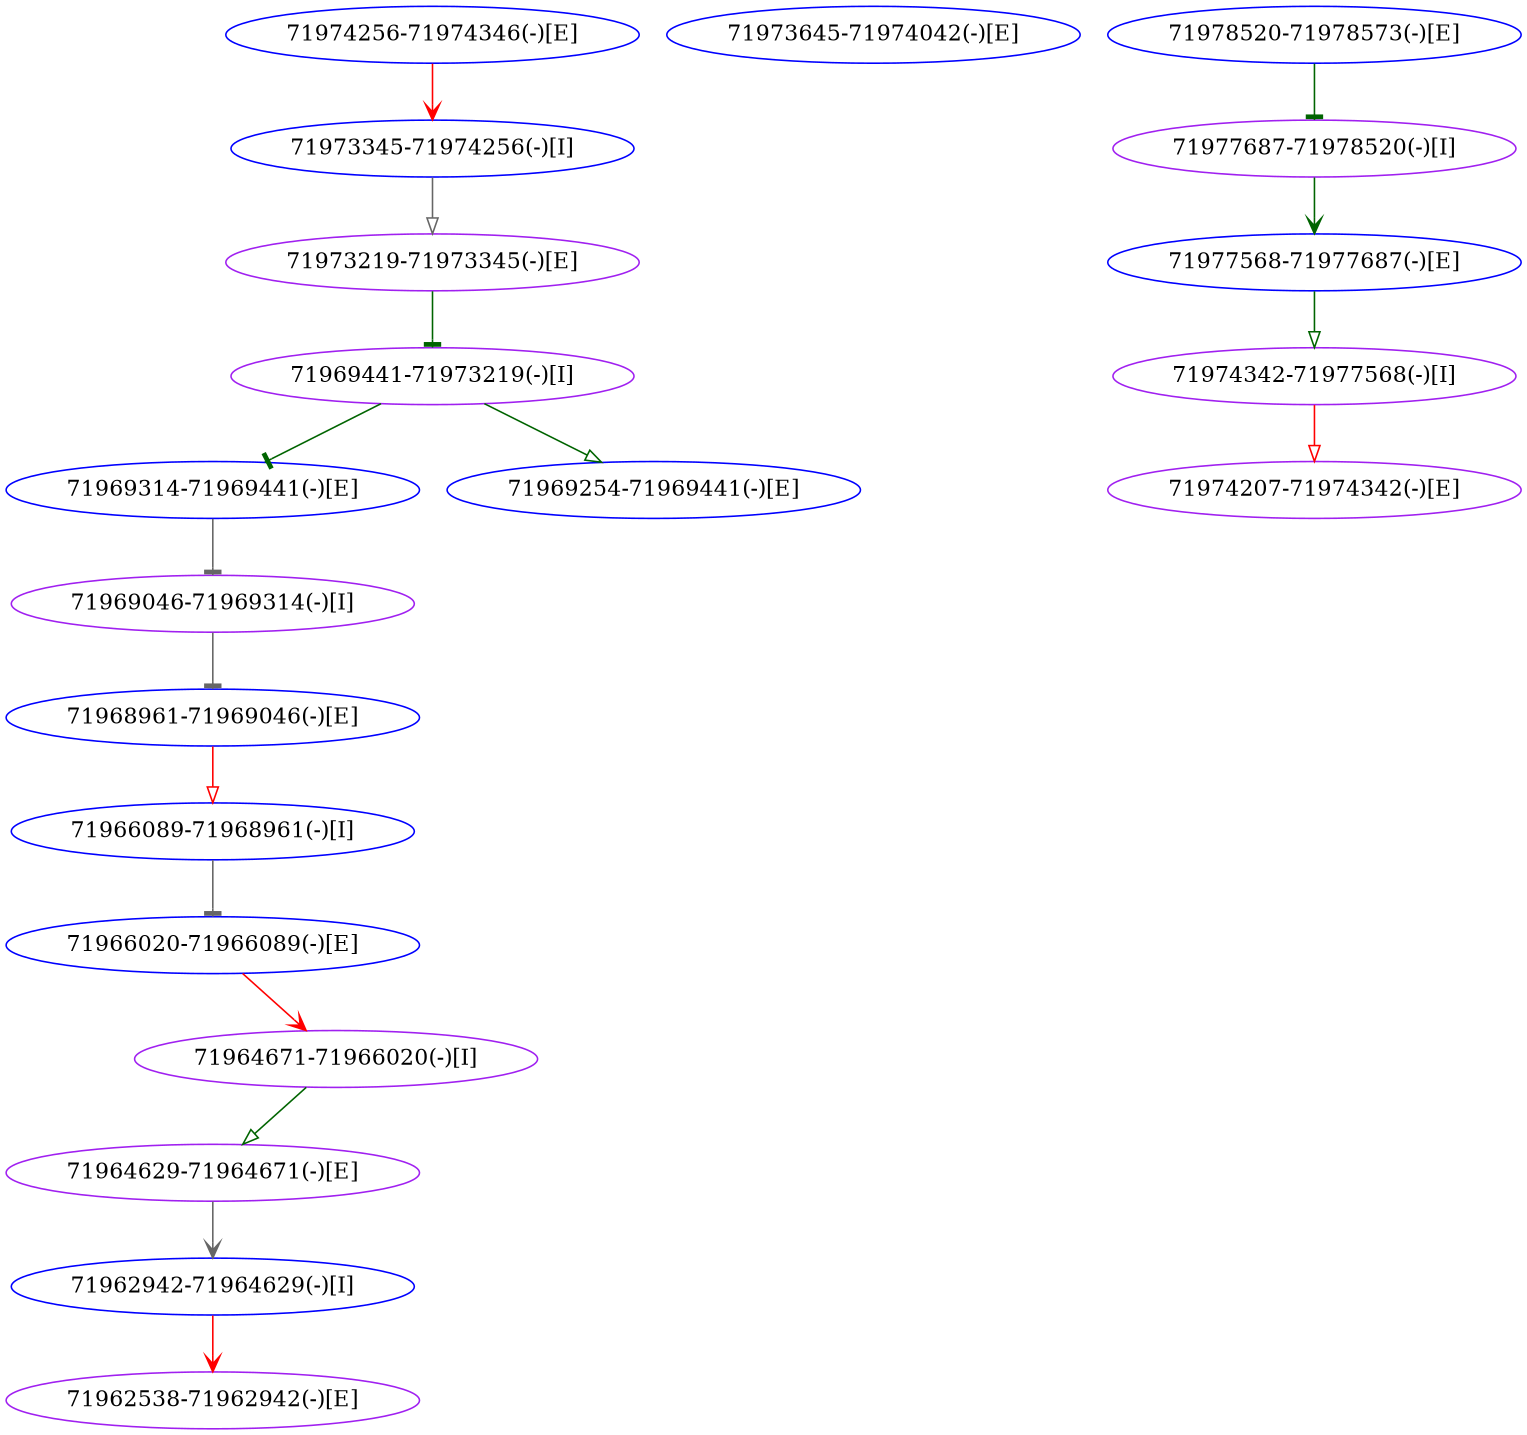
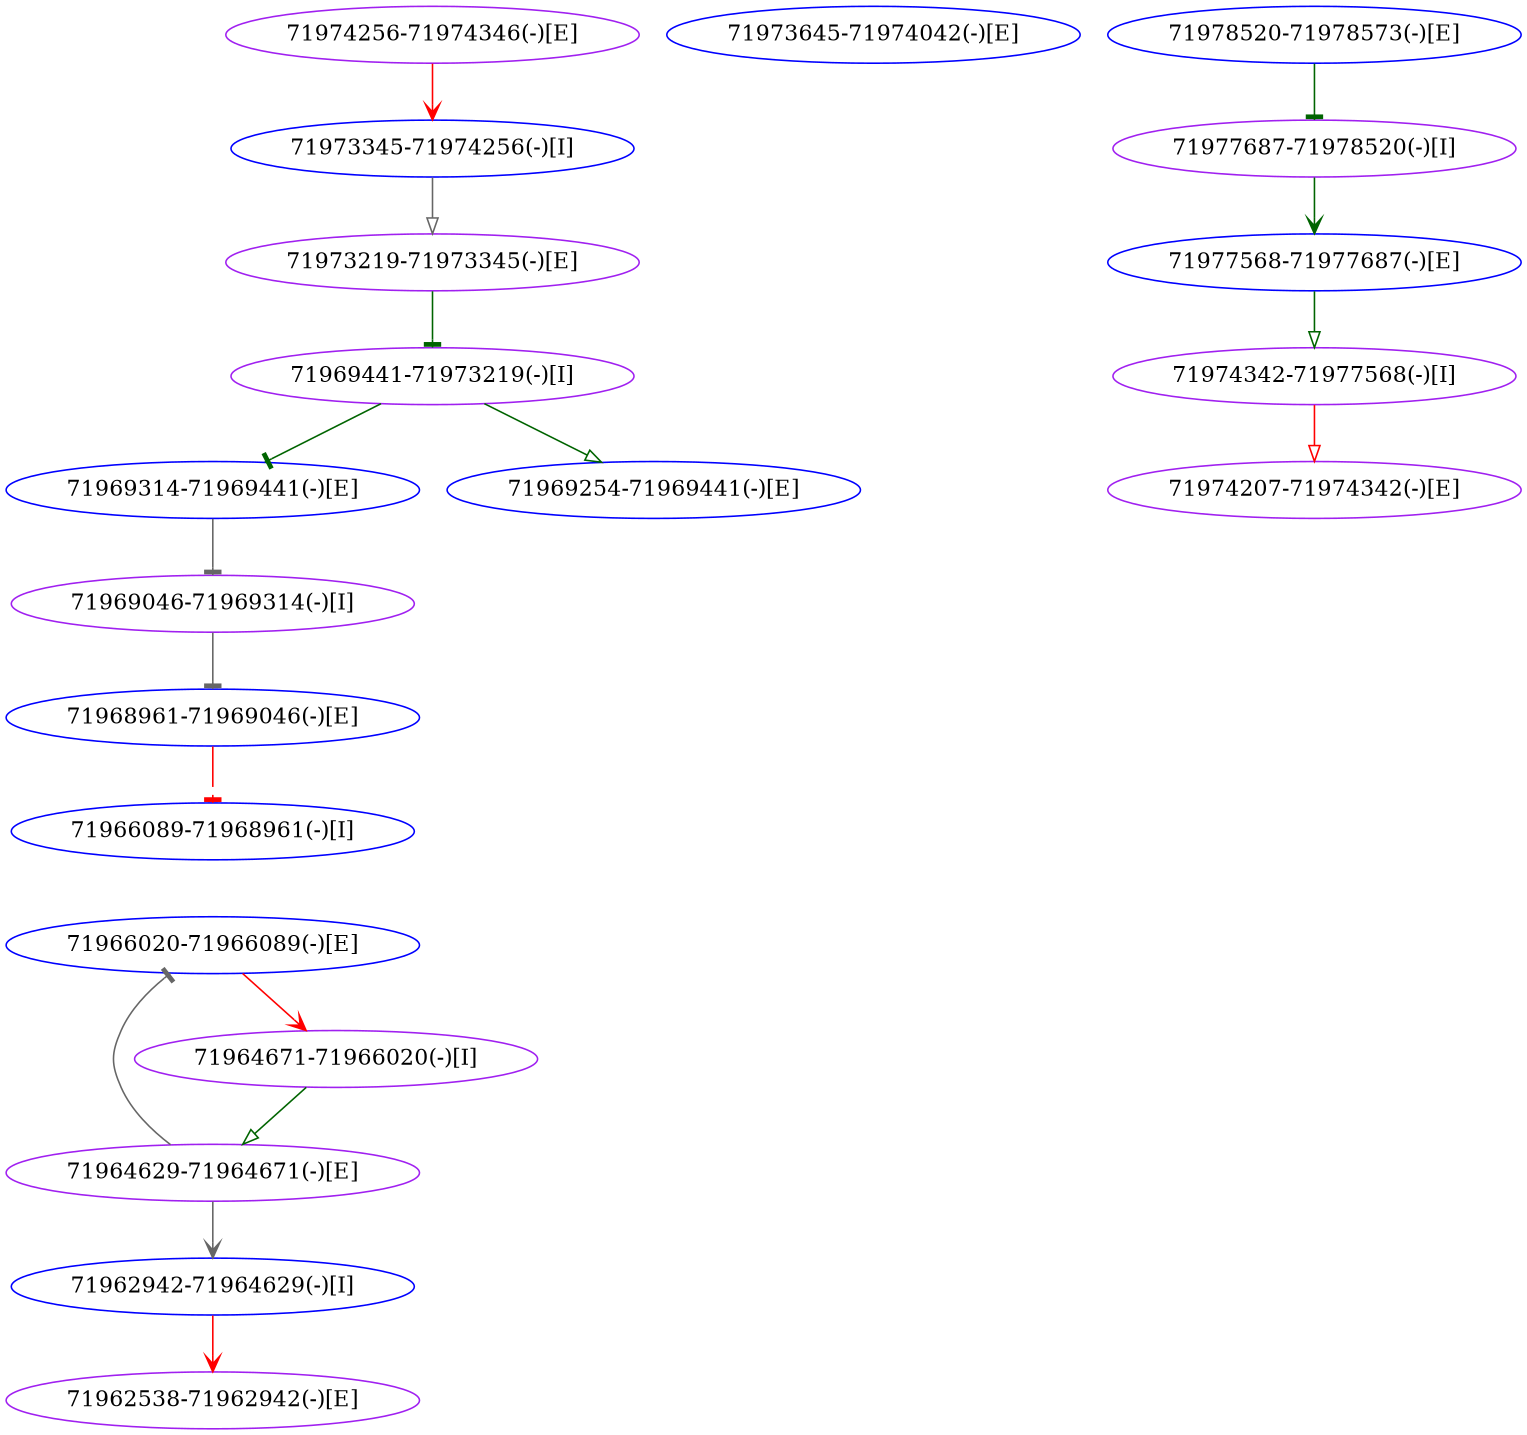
node "71974256-71974346(-)[E]": color blue -> purple
edge "71968961-71969046(-)[E]" -> "71966089-71968961(-)[I]": arrowhead onormal -> tee
edge "71966089-71968961(-)[I]" -> "71966020-71966089(-)[E]": now "71964629-71964671(-)[E]" -> "71966020-71966089(-)[E]"
